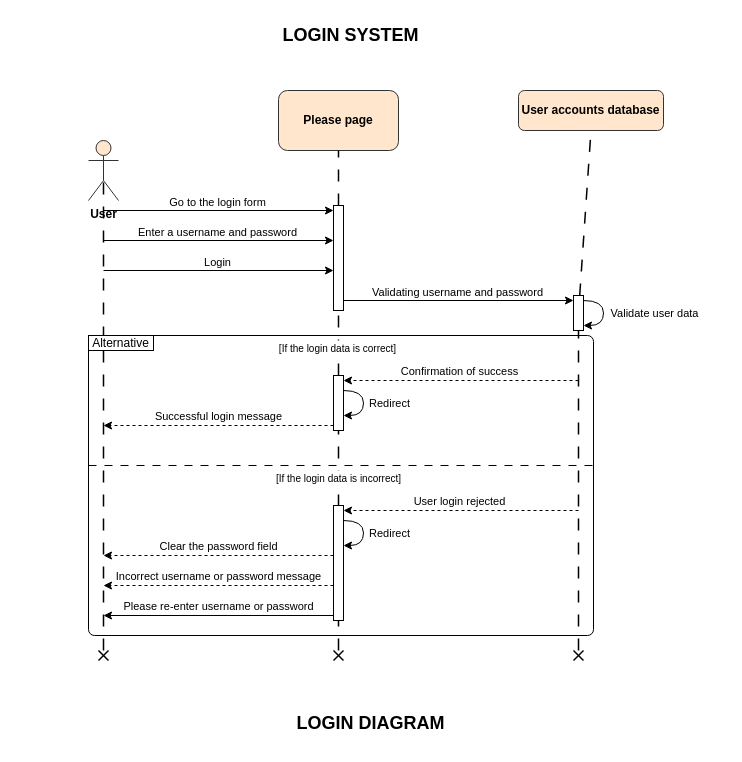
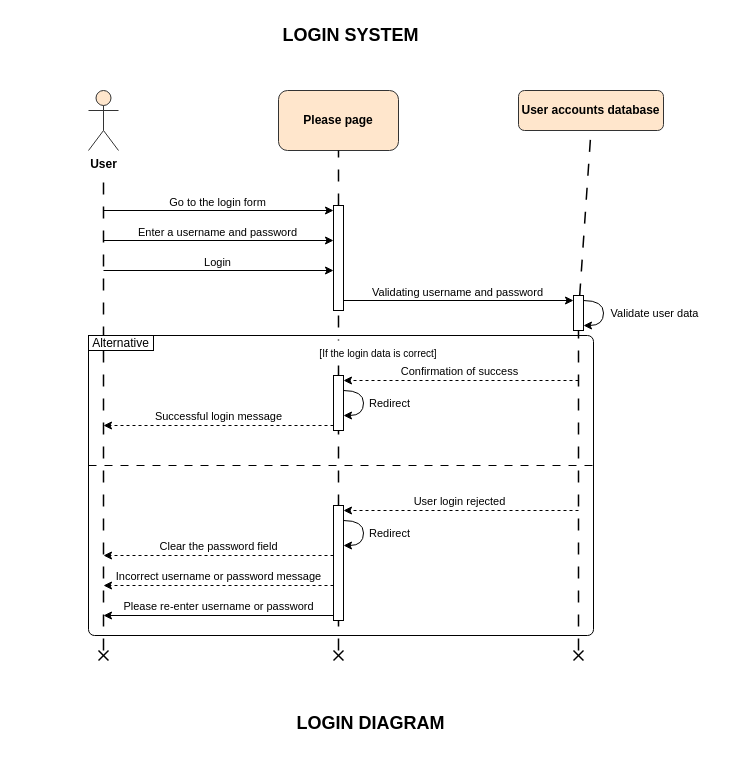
node "User": moved (104, 171) -> (104, 121)
node "[If the login data is correct]": size 159x15 -> 240x25
node "[If the login data is incorrect]": removed
